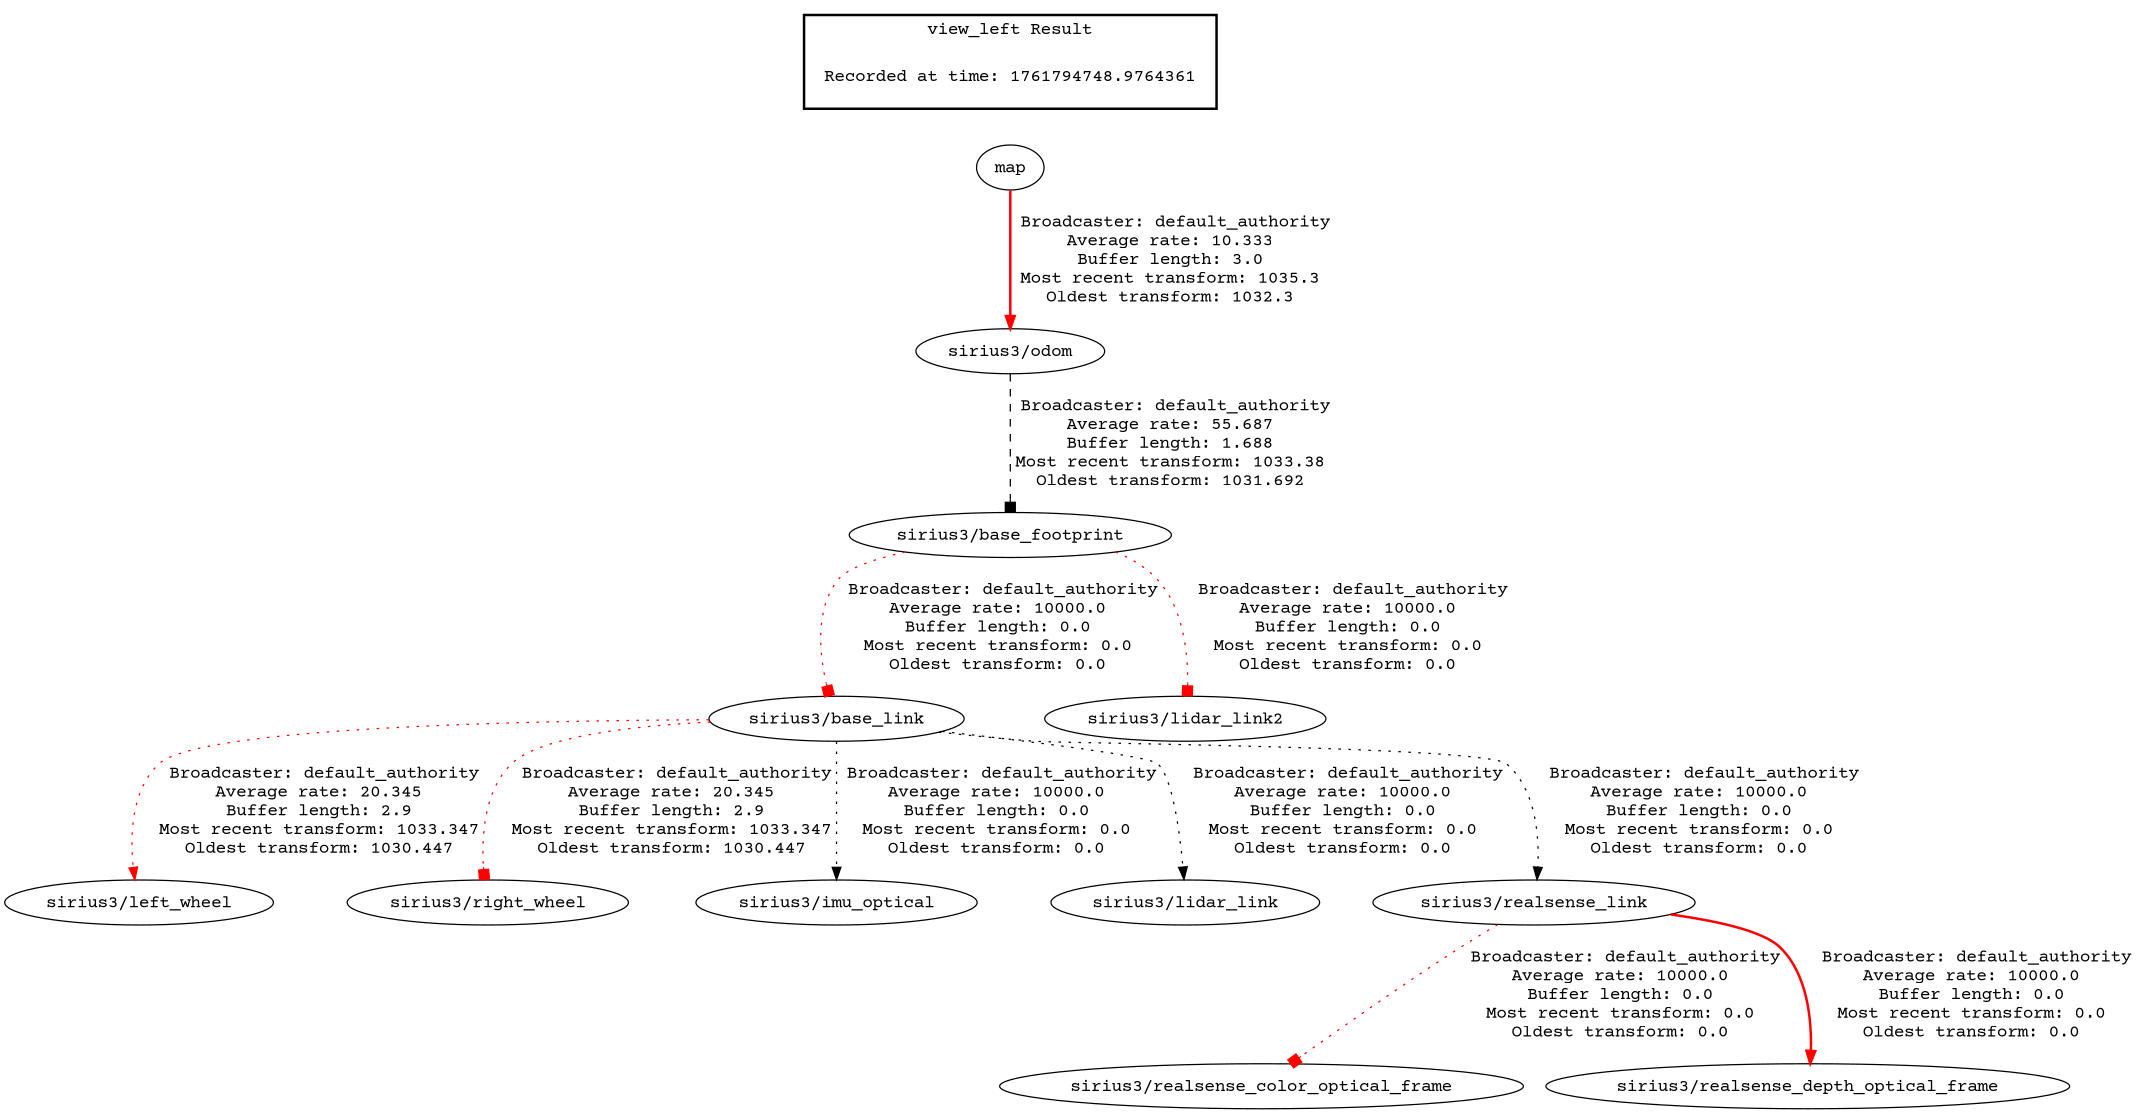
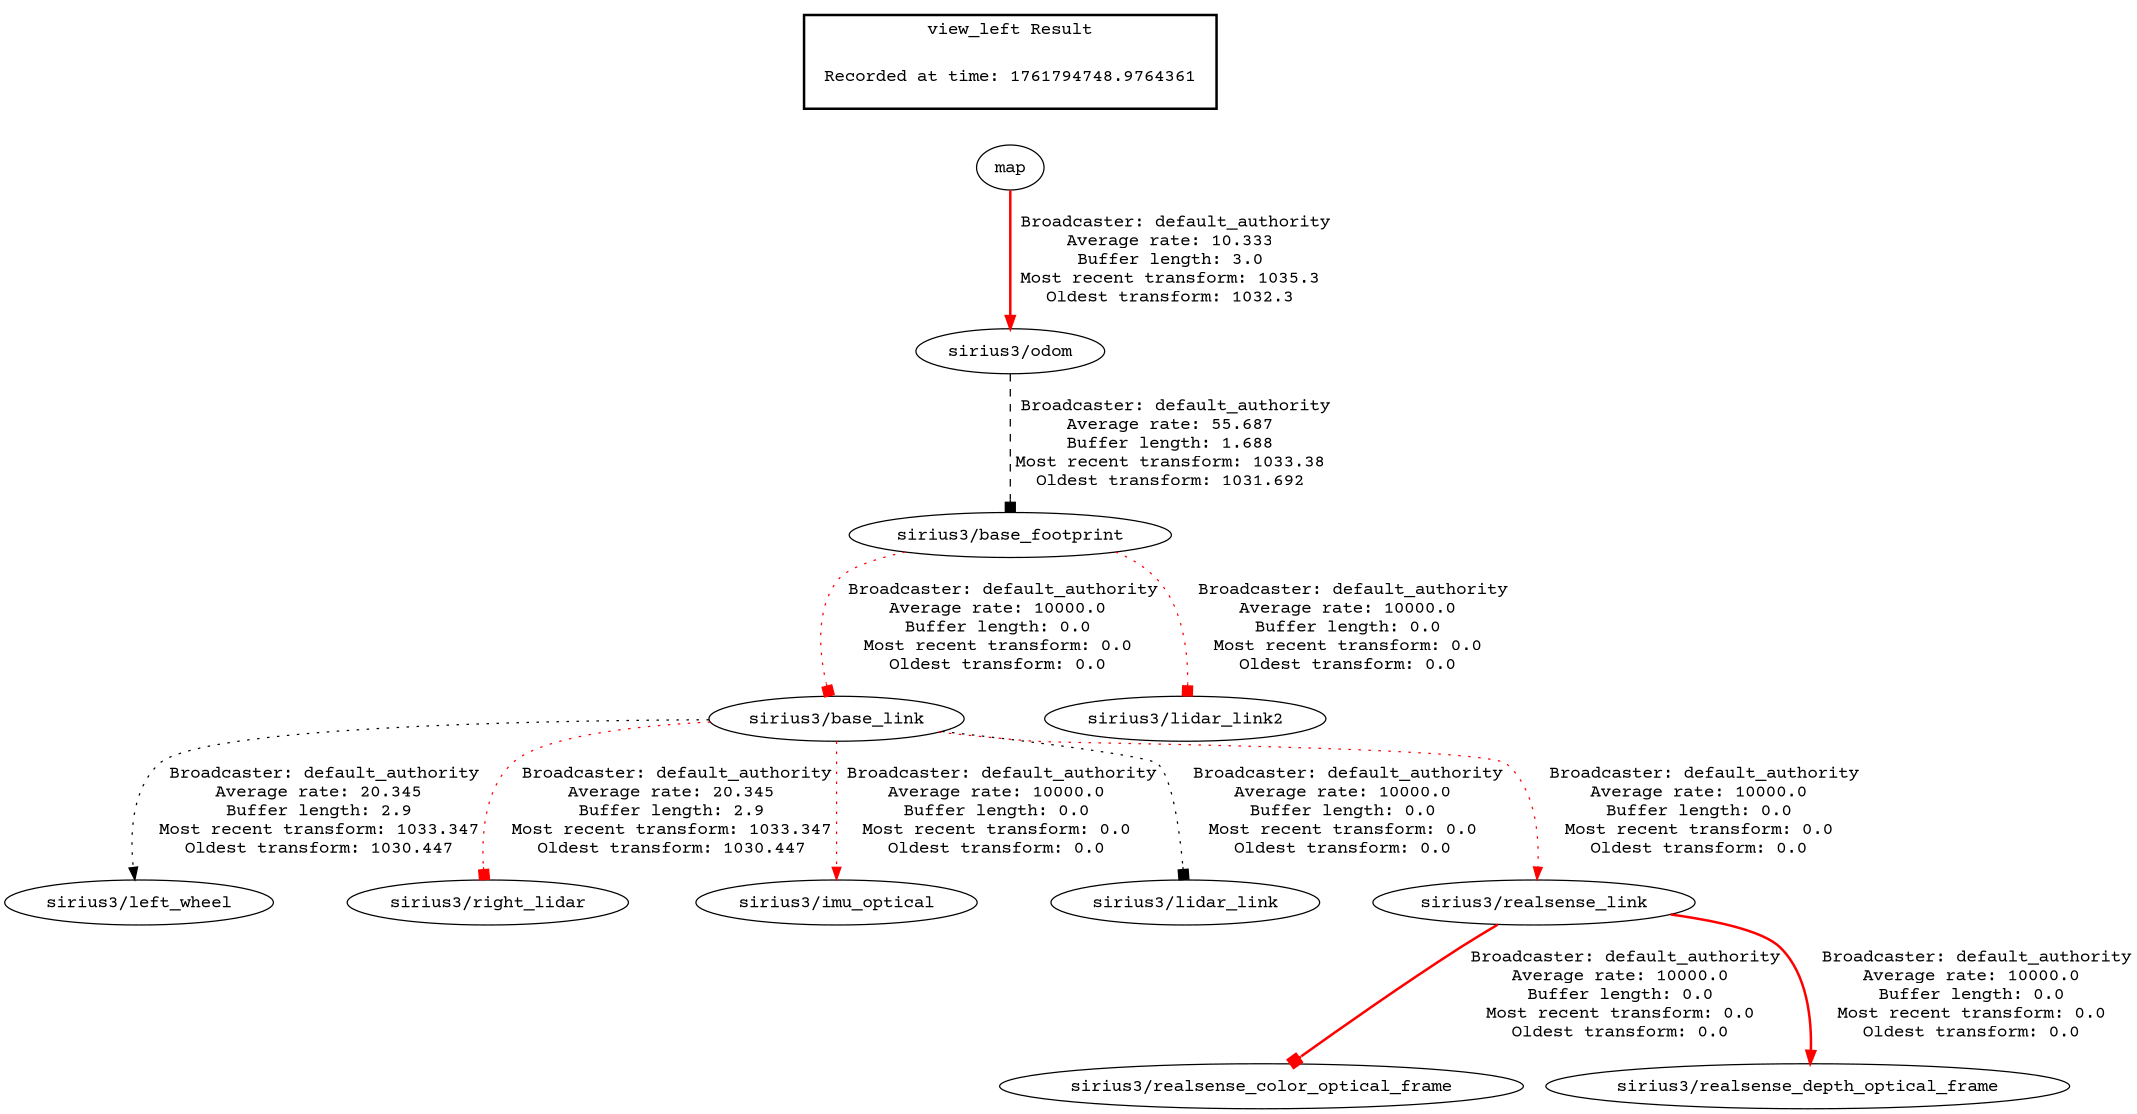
edge "sirius3/base_link" -> "sirius3/left_wheel": color red -> black
edge "sirius3/base_link" -> "sirius3/realsense_link": color black -> red
edge "sirius3/base_link" -> "sirius3/lidar_link": arrowhead normal -> box
edge "sirius3/base_link" -> "sirius3/imu_optical": color black -> red
node "sirius3/right_wheel": label "sirius3/right_wheel" -> "sirius3/right_lidar"
edge "sirius3/realsense_link" -> "sirius3/realsense_color_optical_frame": style dotted -> bold
